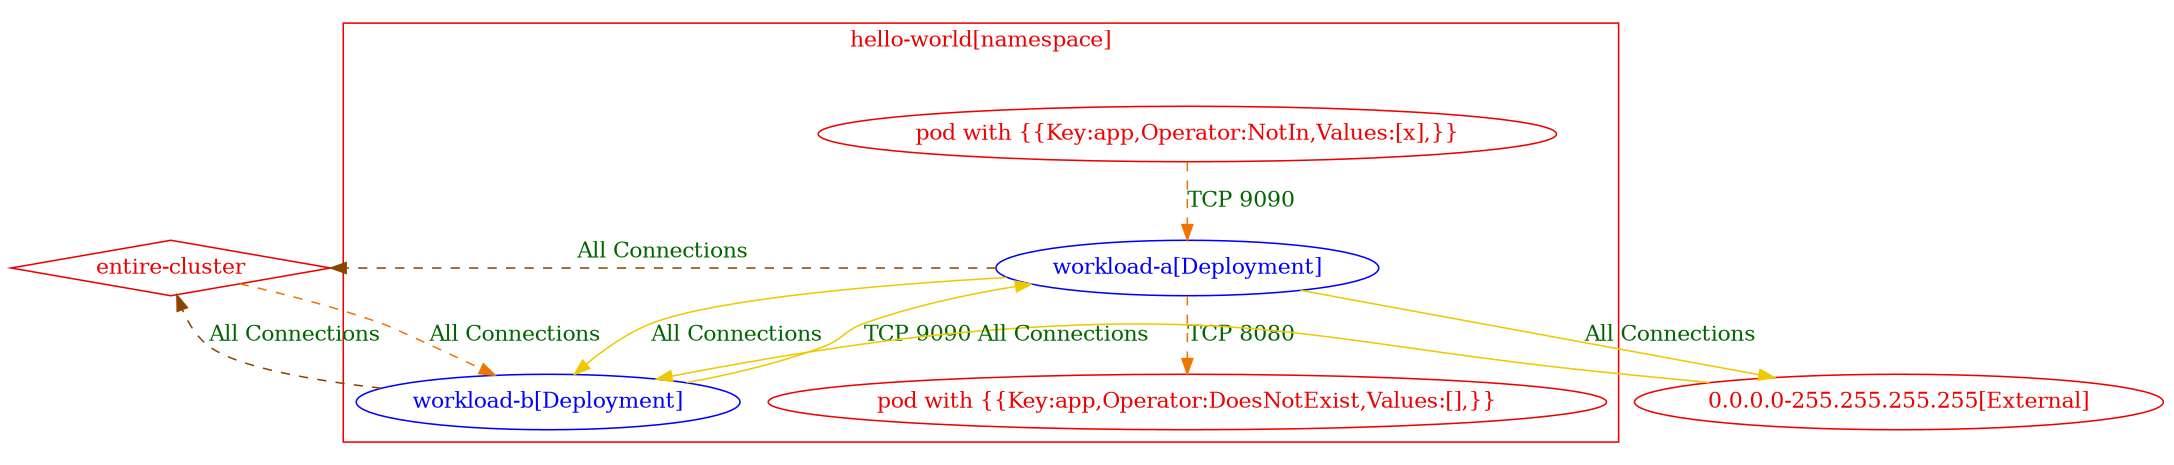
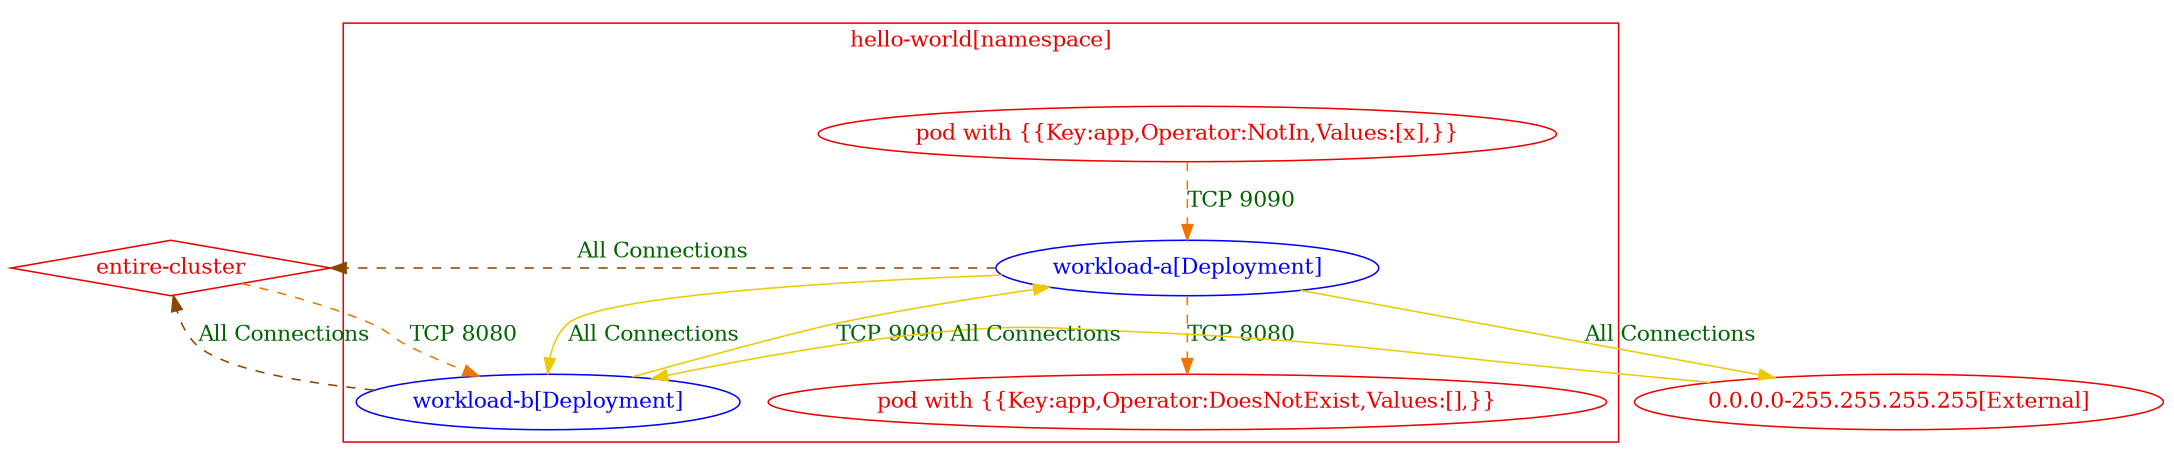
edge "entire-cluster" -> "workload-b[Deployment]": label "All Connections" -> "TCP 8080"
